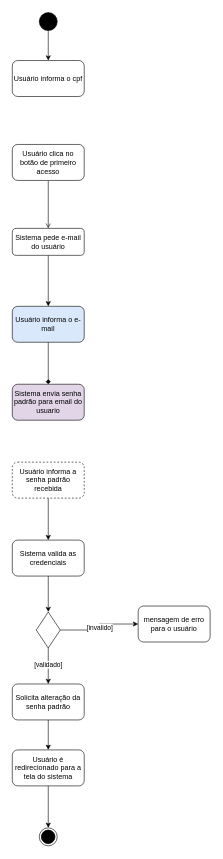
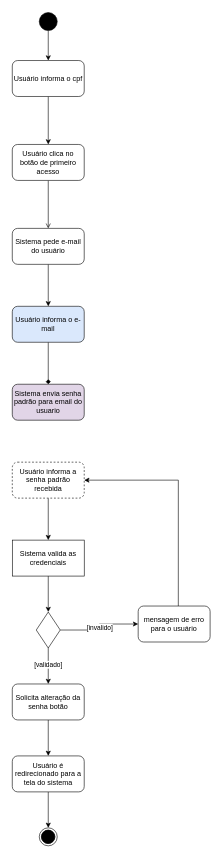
edge "Usuário informa o cpf" -> "Usuário clica no botão de primeiro acesso": added
node "Sistema pede e-mail do usuário": size 72x27 -> 72x36
edge "mensagem de erro para o usuário" -> "Usuário informa a senha padrão recebida": added
node "Sistema valida as credenciais": shape rounded rectangle -> rectangle
node "Solicita alteração da senha padrão": label "Solicita alteração da senha padrão" -> "Solicita alteração da senha botão"
node "Usuário é redirecionado para a tela do sistema": moved (48, 768) -> (48, 774)
